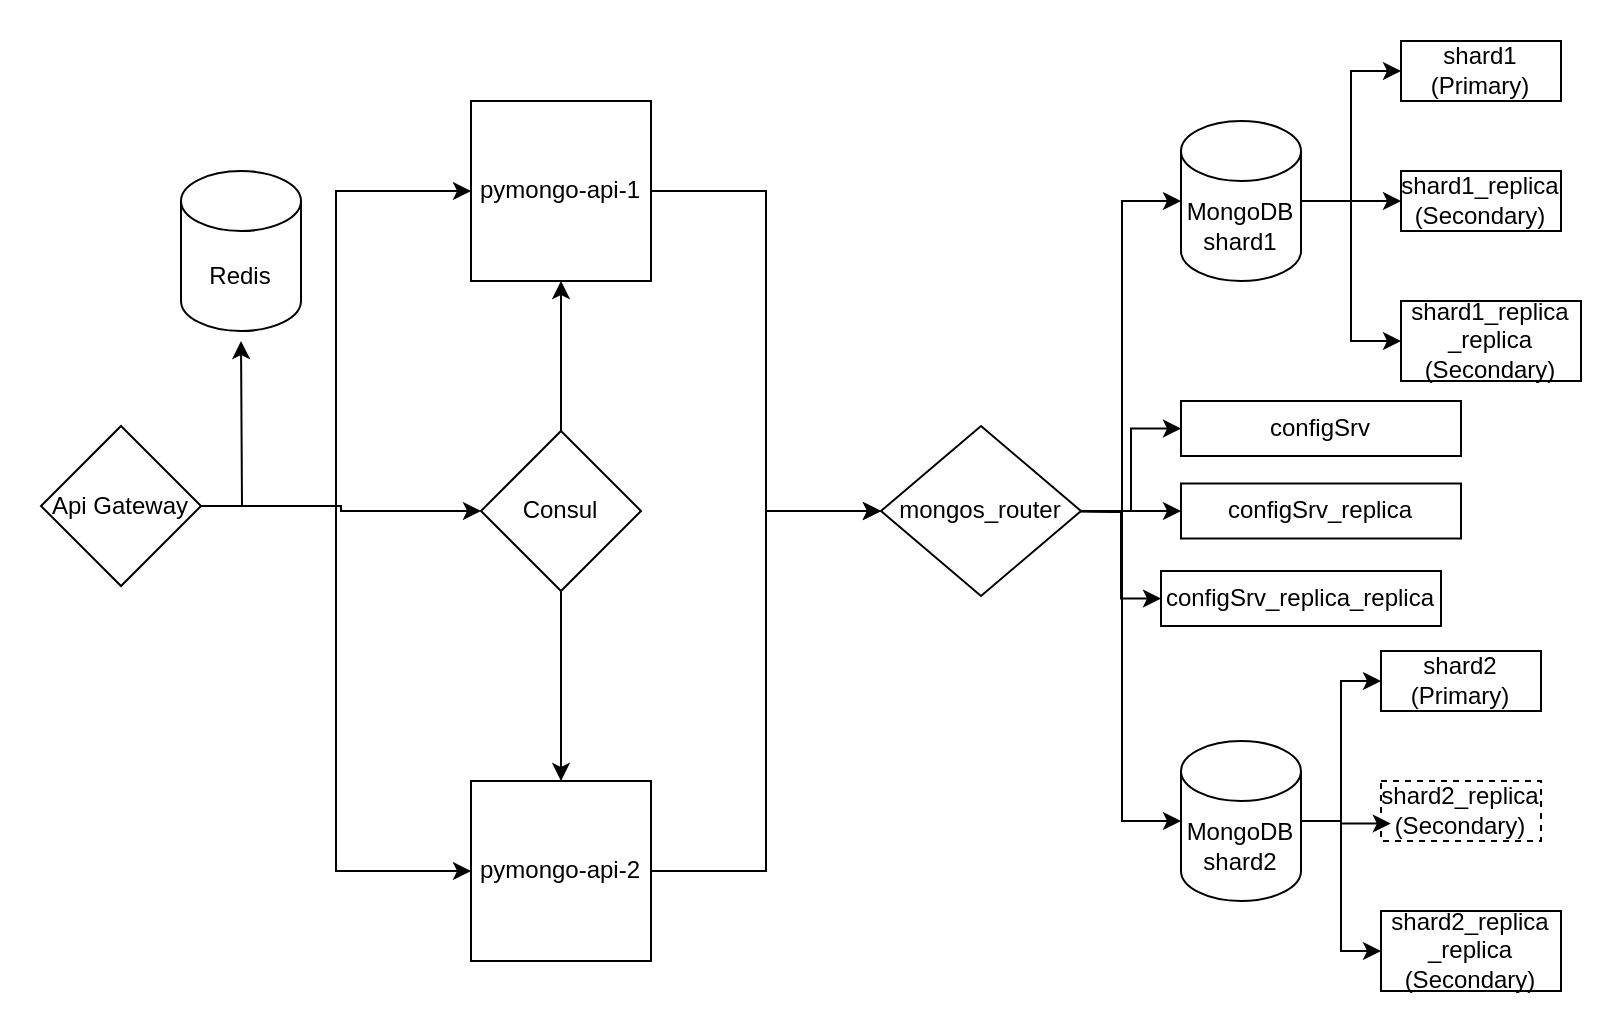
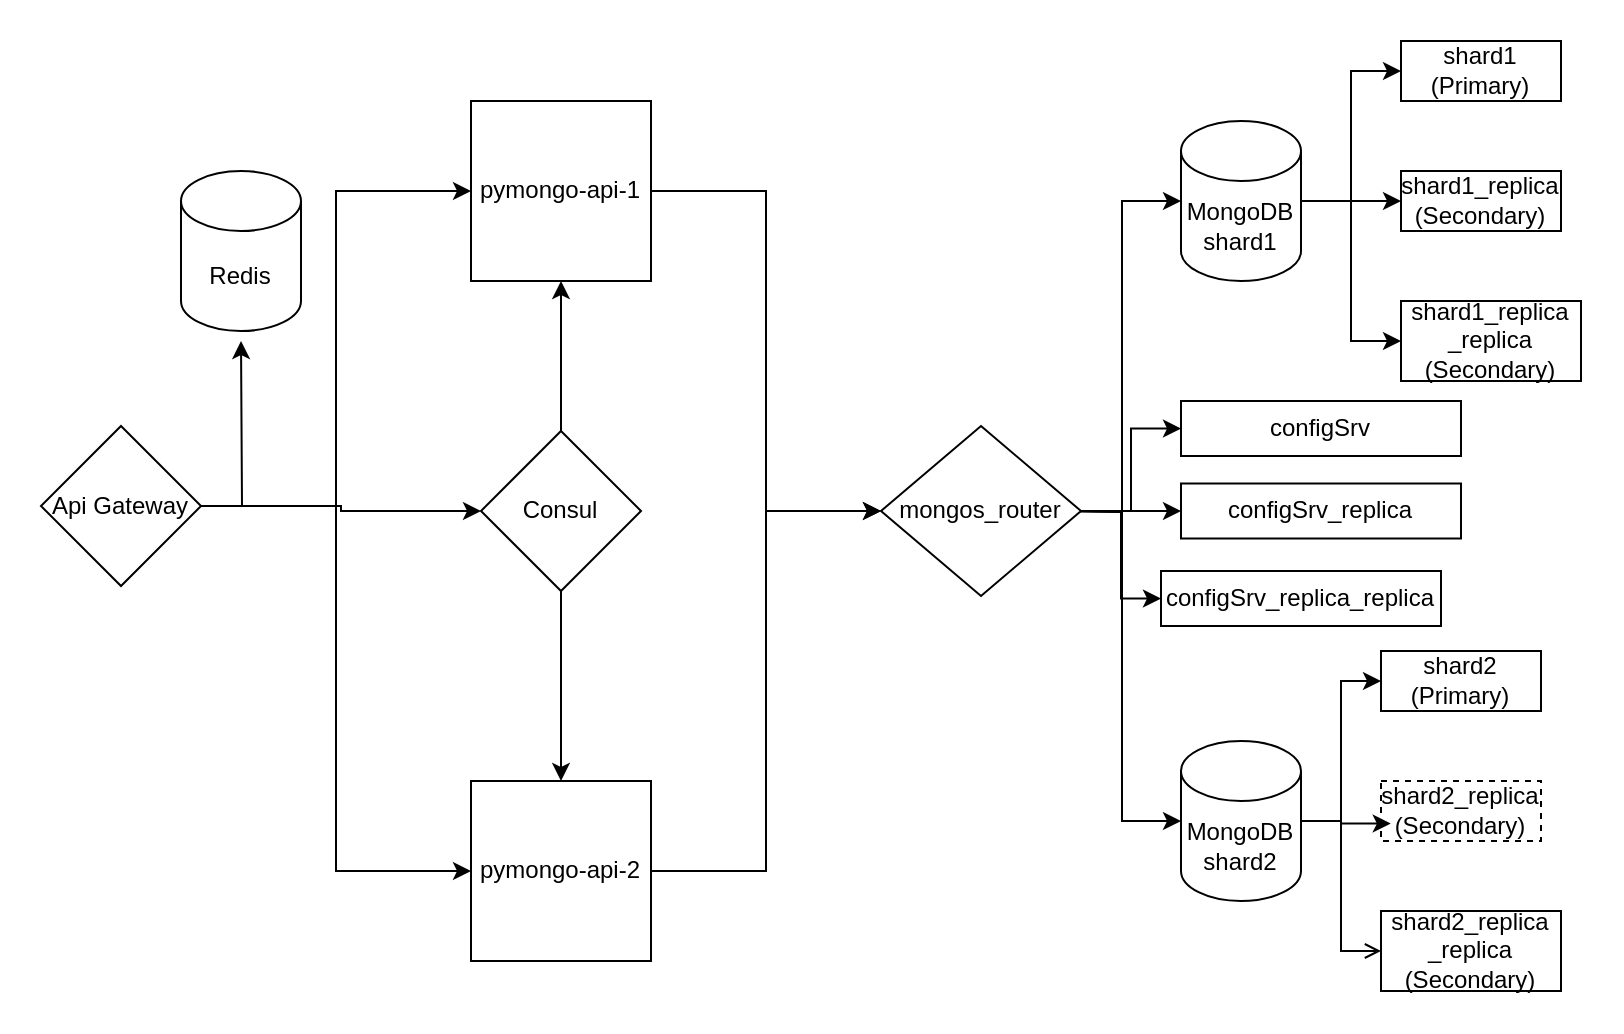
edge "MongoDB shard2" -> "shard2_replica _replica (Secondary)": arrowhead classic -> open
